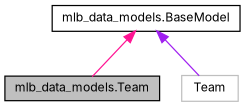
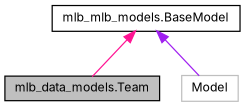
node "mlb_data_models.BaseModel": label "mlb_data_models.BaseModel" -> "mlb_mlb_models.BaseModel"
node "Team": label "Team" -> "Model"
